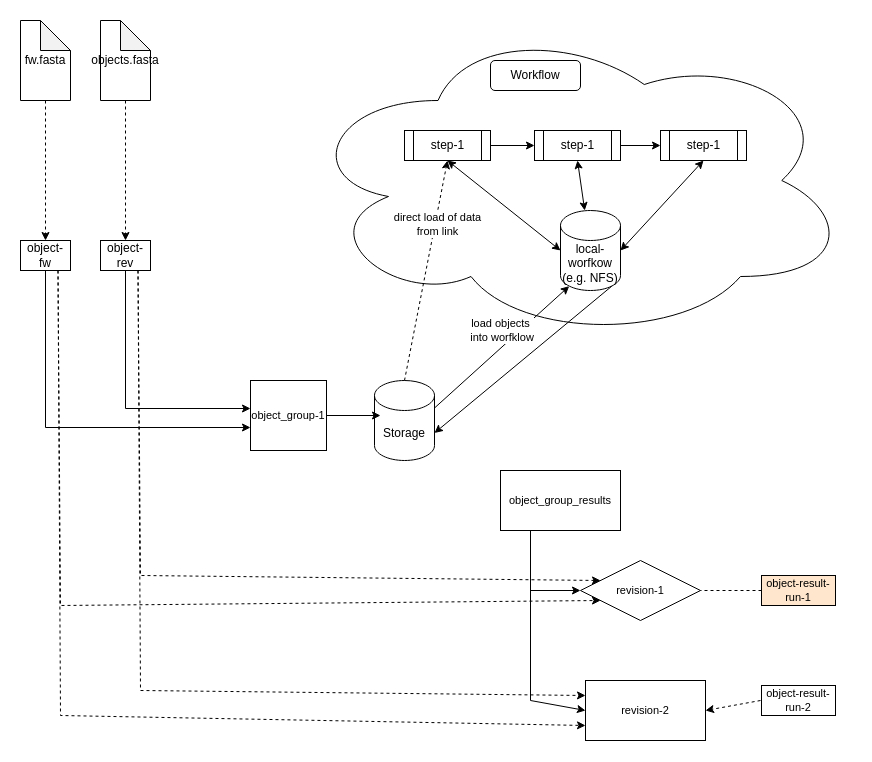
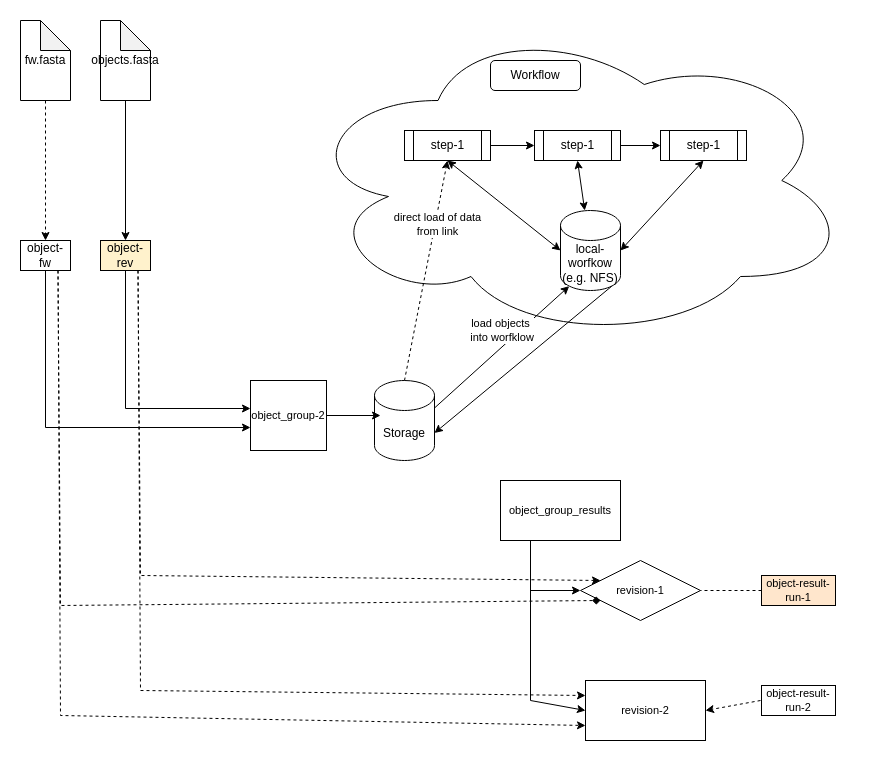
edge "objects.fasta" -> "object-rev": style dashed -> solid
node "object-rev": fillcolor #ffffff -> #fff2cc
node "object_group-1": label "object_group-1" -> "object_group-2"
node "object_group_results": moved (561, 501) -> (561, 511)
edge "object-fw" -> "revision-1": arrowhead classic -> diamond
